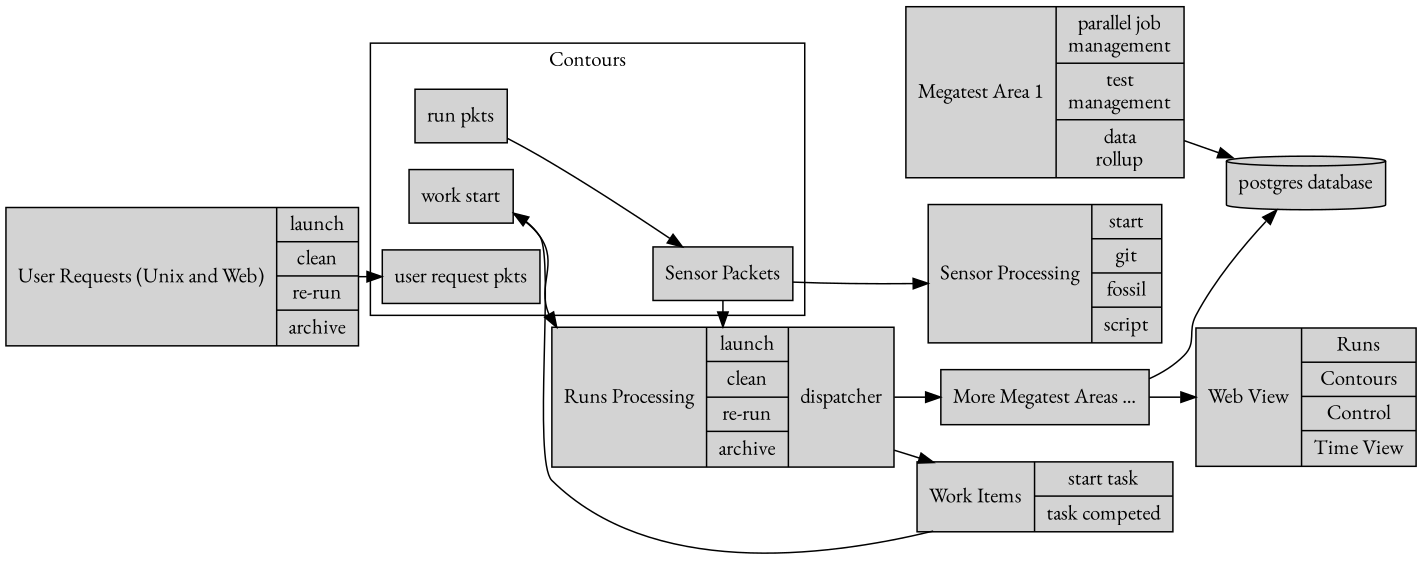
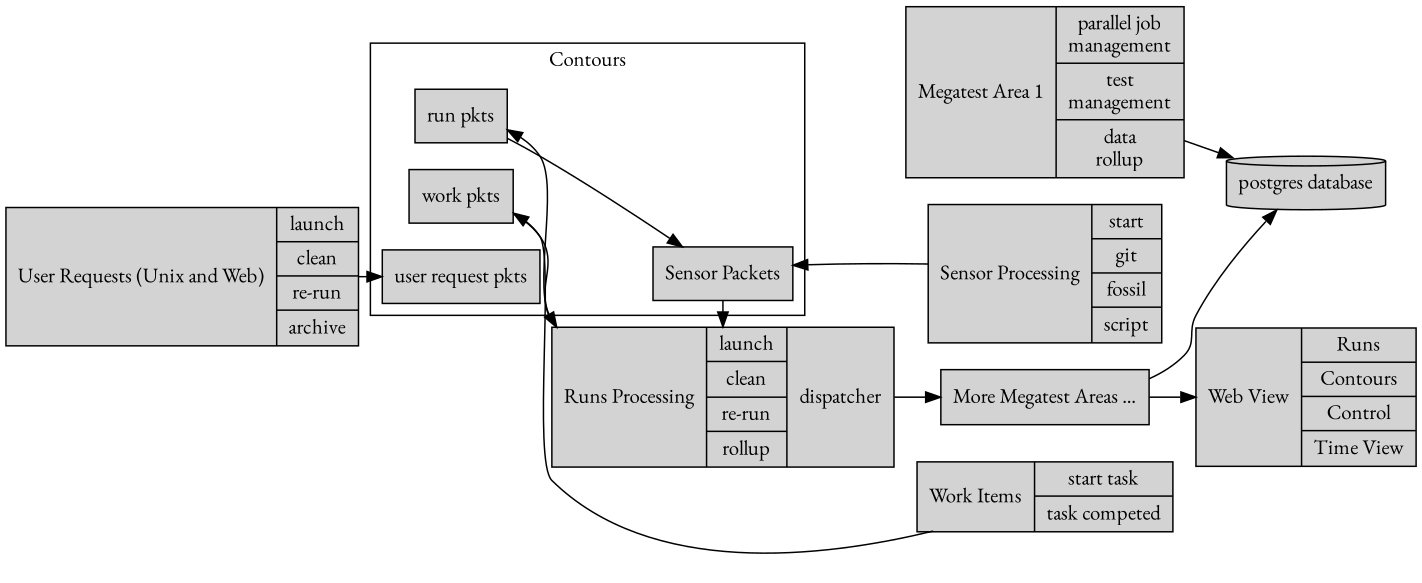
node "work start": label "work start" -> "work pkts"
edge "Sensor Packets" -> "Sensor Processing": reversed
node "Runs Processing": text "archive" -> "rollup"
edge "Runs Processing" -> "Work Items": now "Runs Processing" -> "run pkts"
